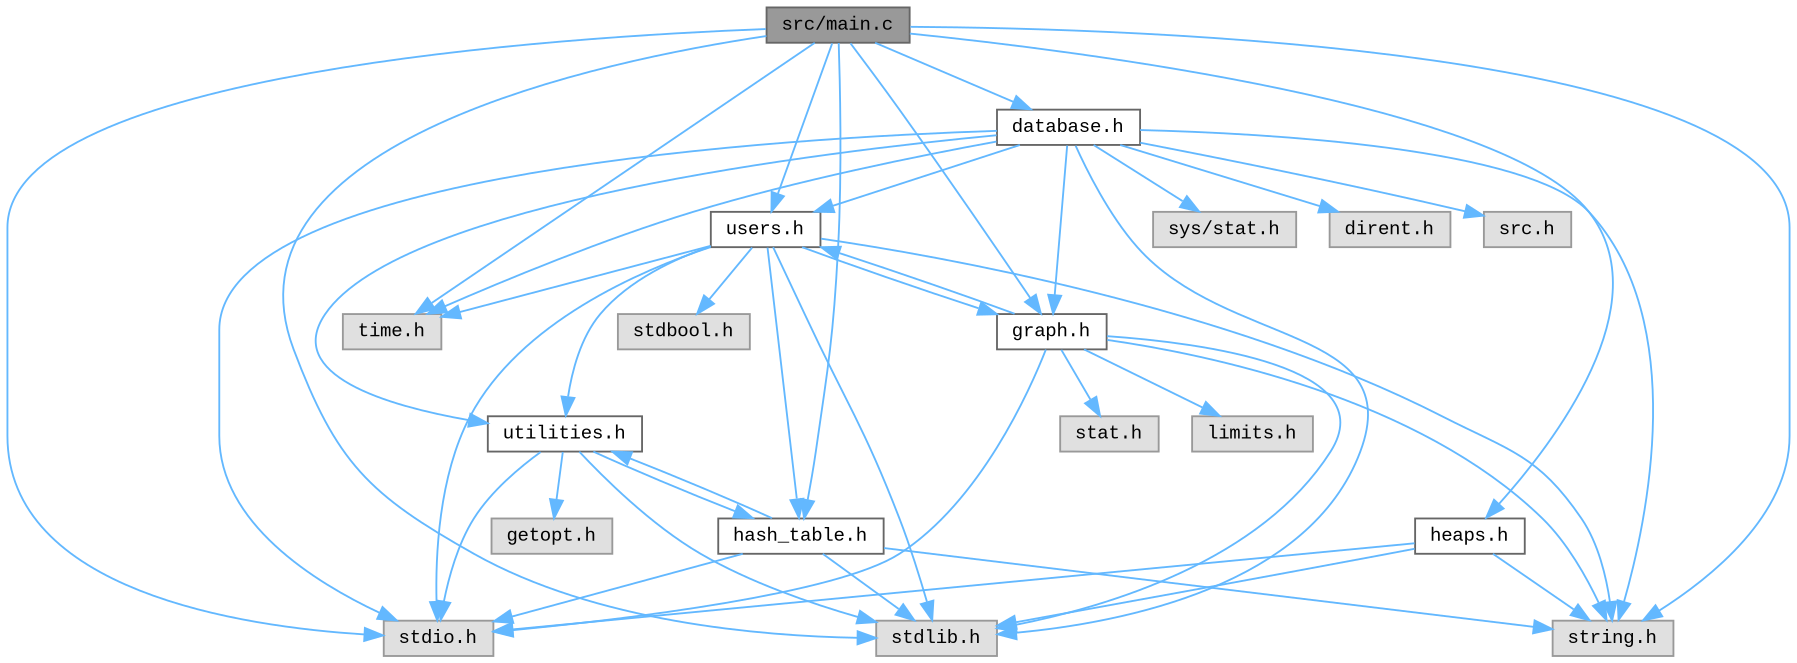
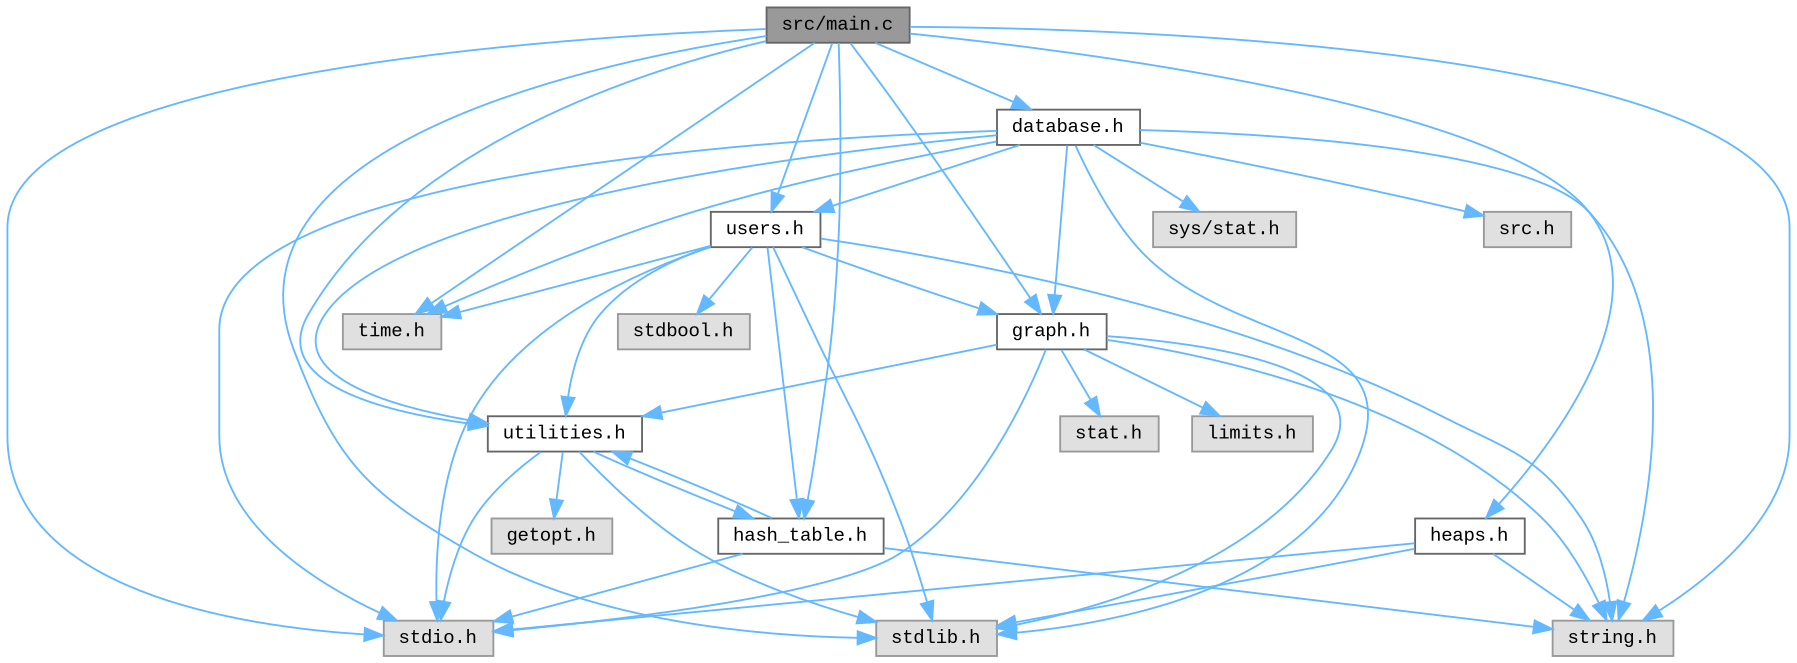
edge "src/main.c" -> "utilities.h": added
node "dirent.h": removed
edge "graph.h" -> "users.h": now "graph.h" -> "utilities.h"
edge "hash_table.h" -> "stdlib.h": removed
